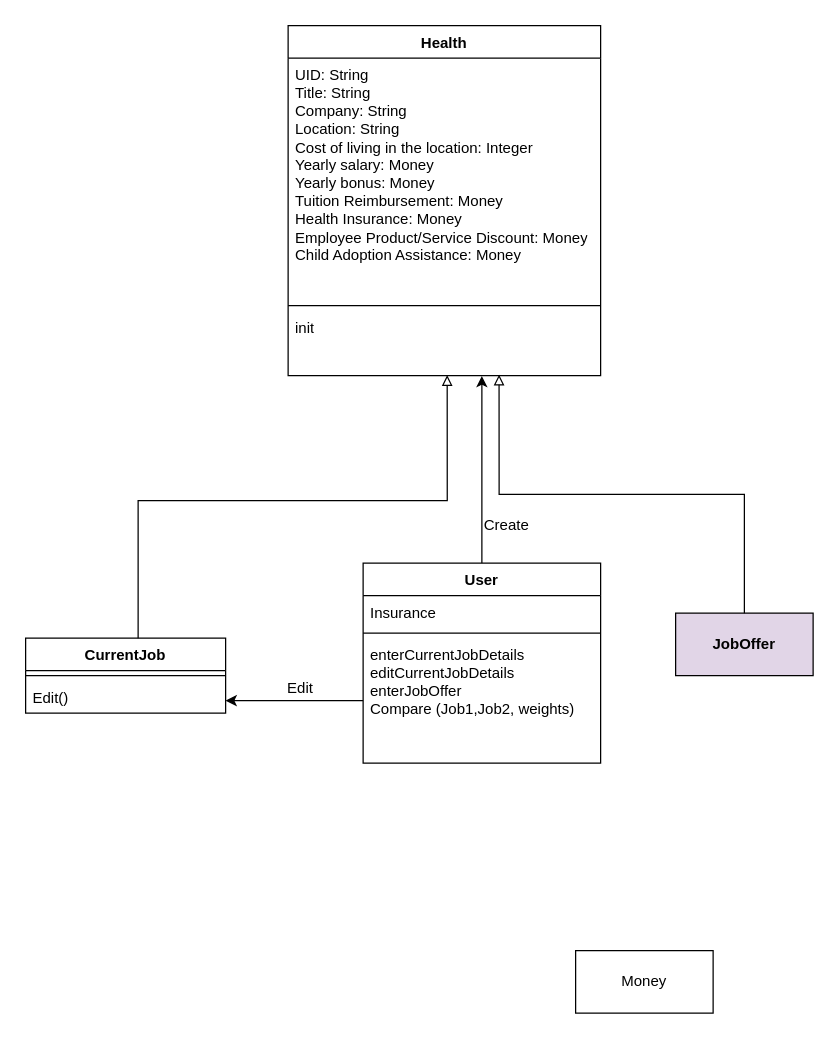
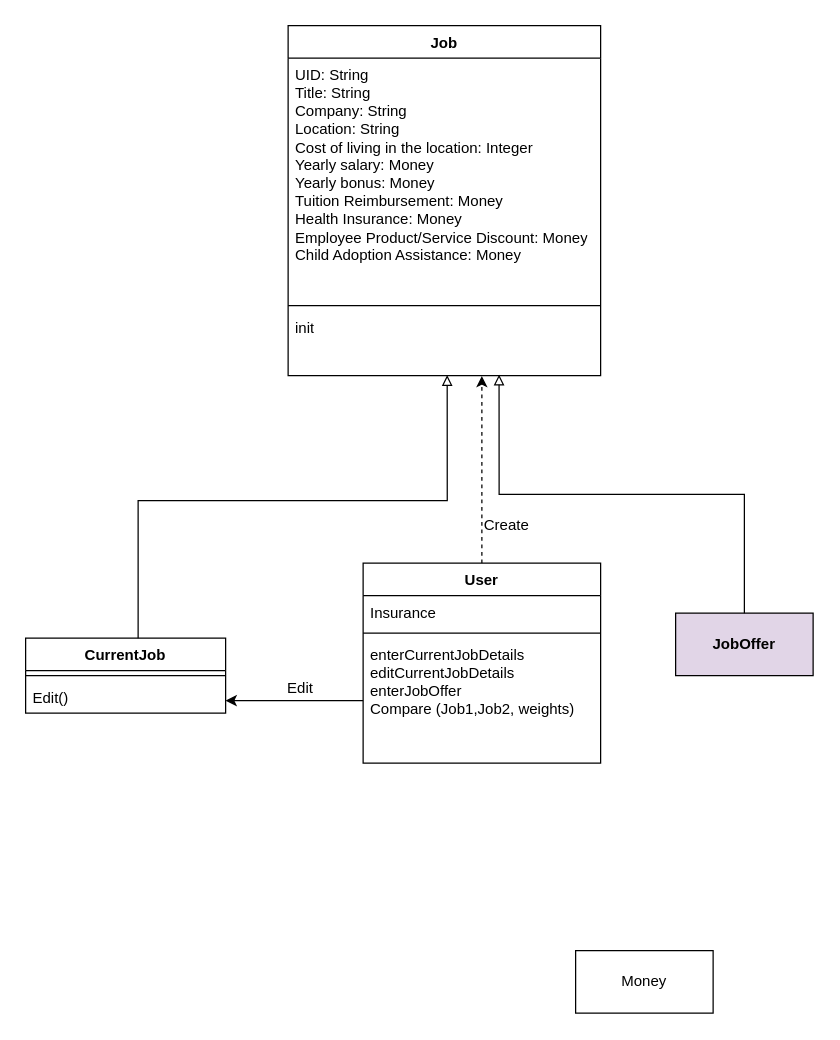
node "Health": label "Health" -> "Job"
edge "User" -> "init": style solid -> dashed
